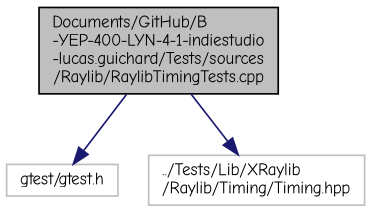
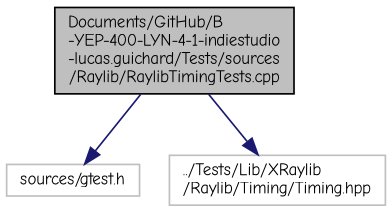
node "gtest/gtest.h": label "gtest/gtest.h" -> "sources/gtest.h"
